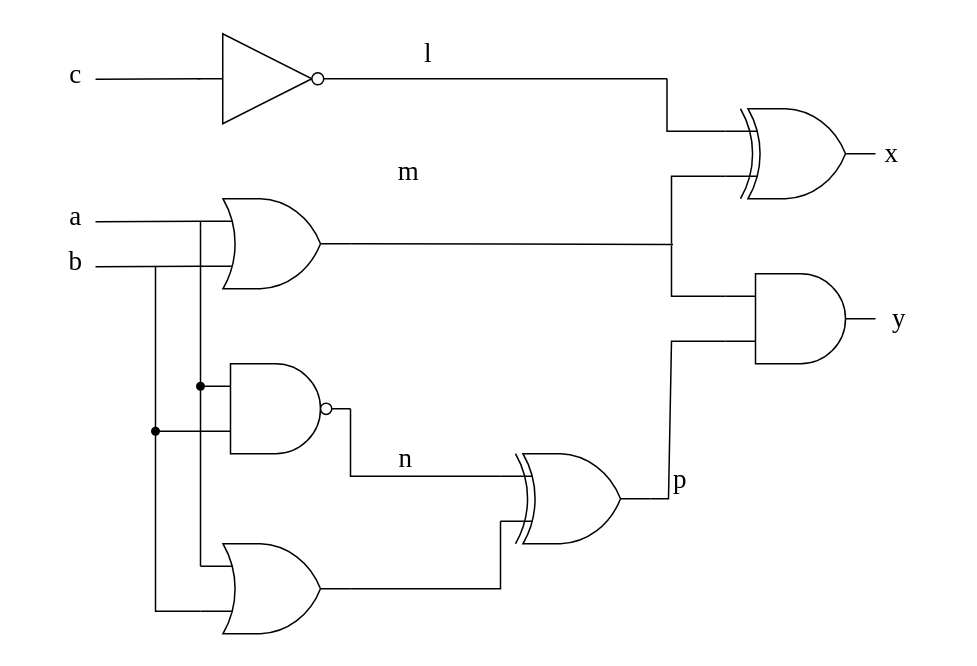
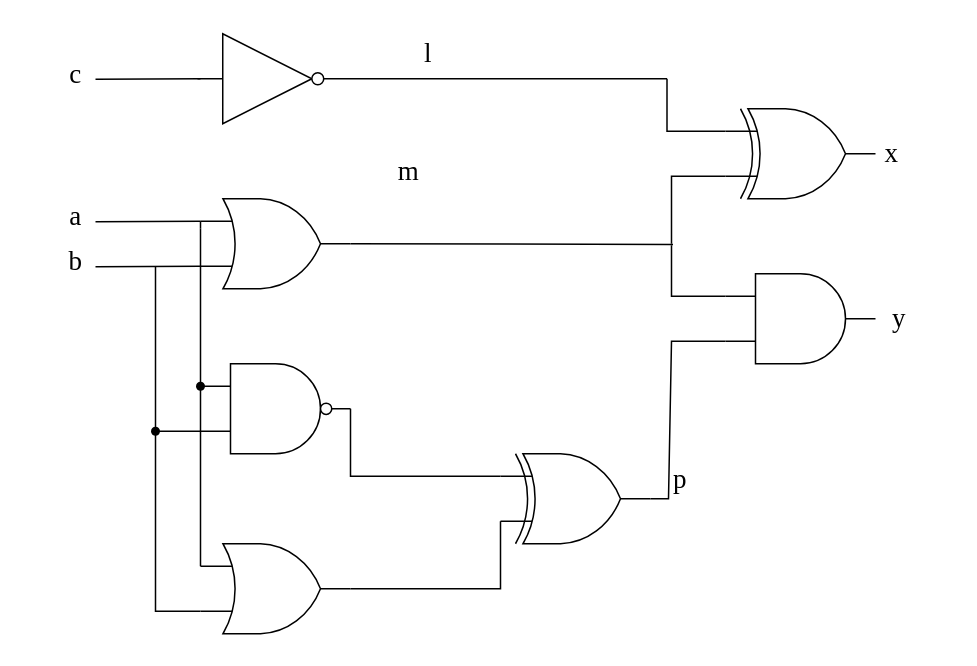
node "n": removed
